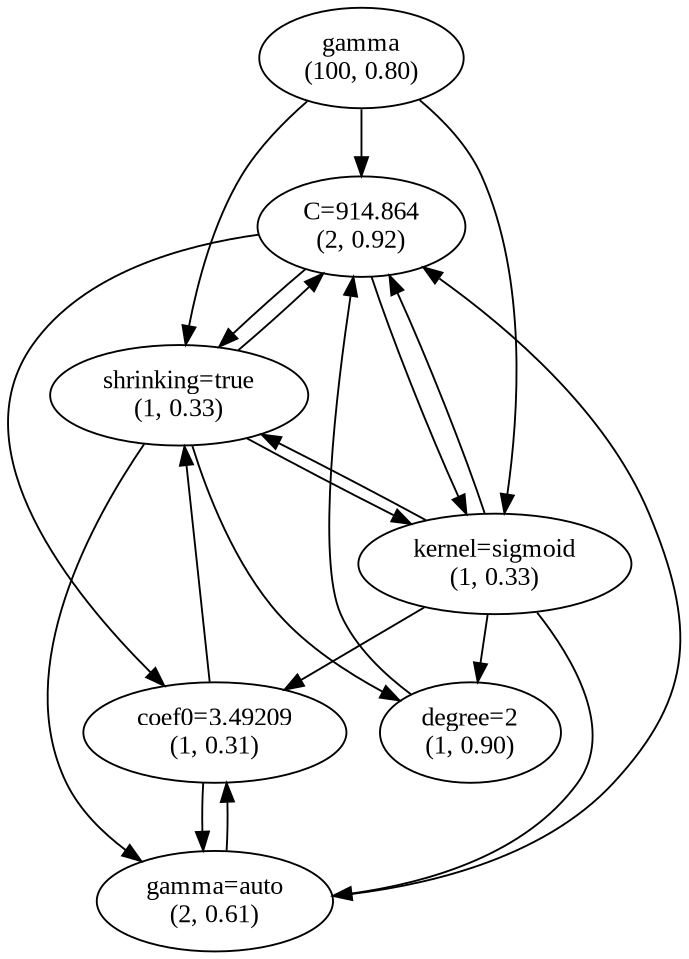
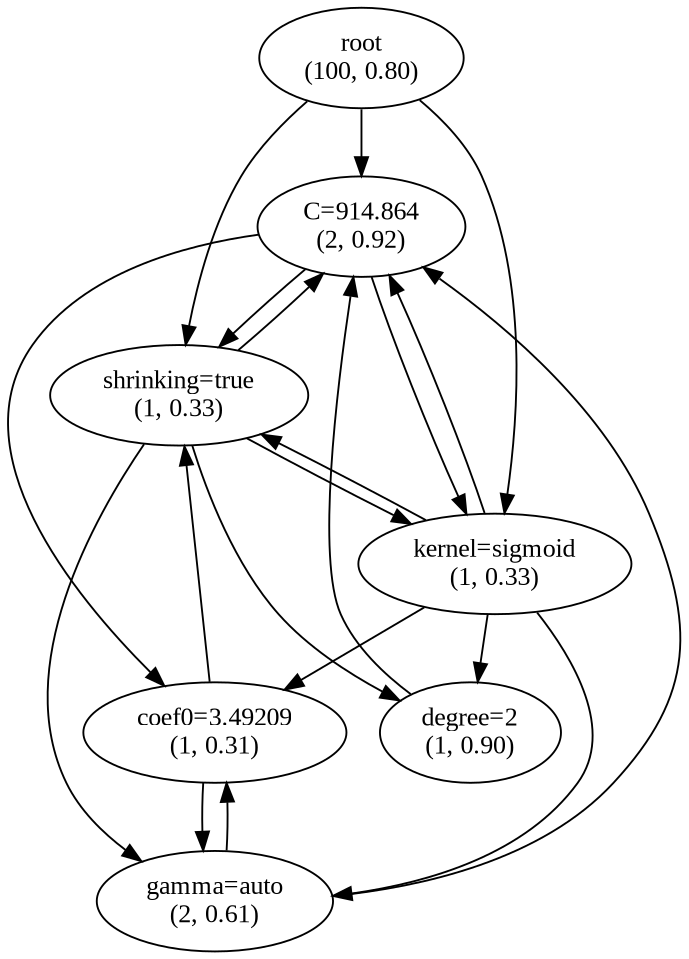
node "gamma (100, 0.80)": label "gamma (100, 0.80)" -> "root (100, 0.80)"
